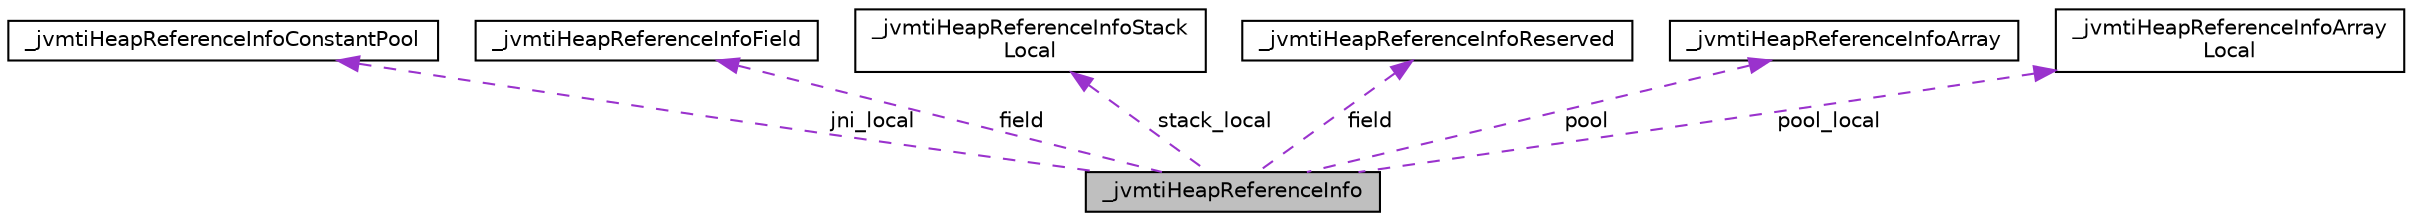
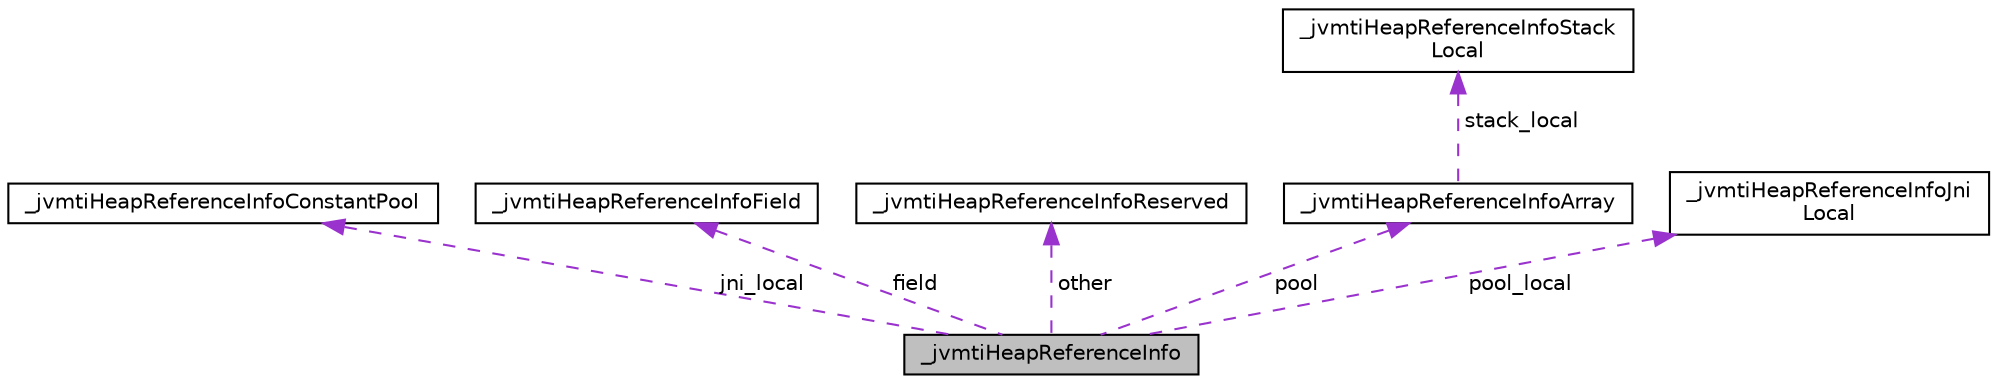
node "_jvmtiHeapReferenceInfoArray Local": label "_jvmtiHeapReferenceInfoArray Local" -> "_jvmtiHeapReferenceInfoJni Local"
edge "_jvmtiHeapReferenceInfo" -> "_jvmtiHeapReferenceInfoReserved": label " field" -> " other"
edge "_jvmtiHeapReferenceInfo" -> "_jvmtiHeapReferenceInfoStack Local": now "_jvmtiHeapReferenceInfoArray" -> "_jvmtiHeapReferenceInfoStack Local"
